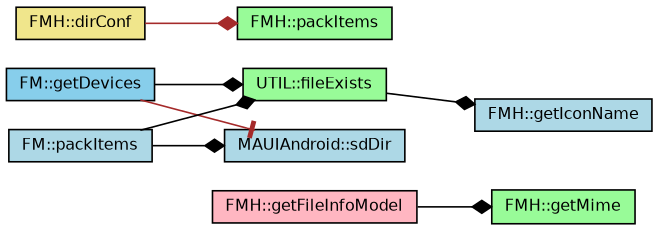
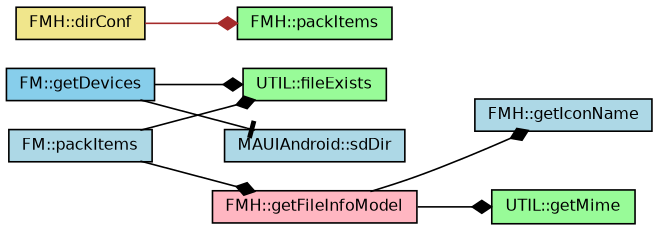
edge "UTIL::fileExists" -> "FMH::getIconName": now "FMH::getFileInfoModel" -> "FMH::getIconName"
edge "FM::getDevices" -> "MAUIAndroid::sdDir": color brown -> black
edge "FM::packItems" -> "MAUIAndroid::sdDir": now "FM::packItems" -> "FMH::getFileInfoModel"
node "FMH::getMime": label "FMH::getMime" -> "UTIL::getMime"
